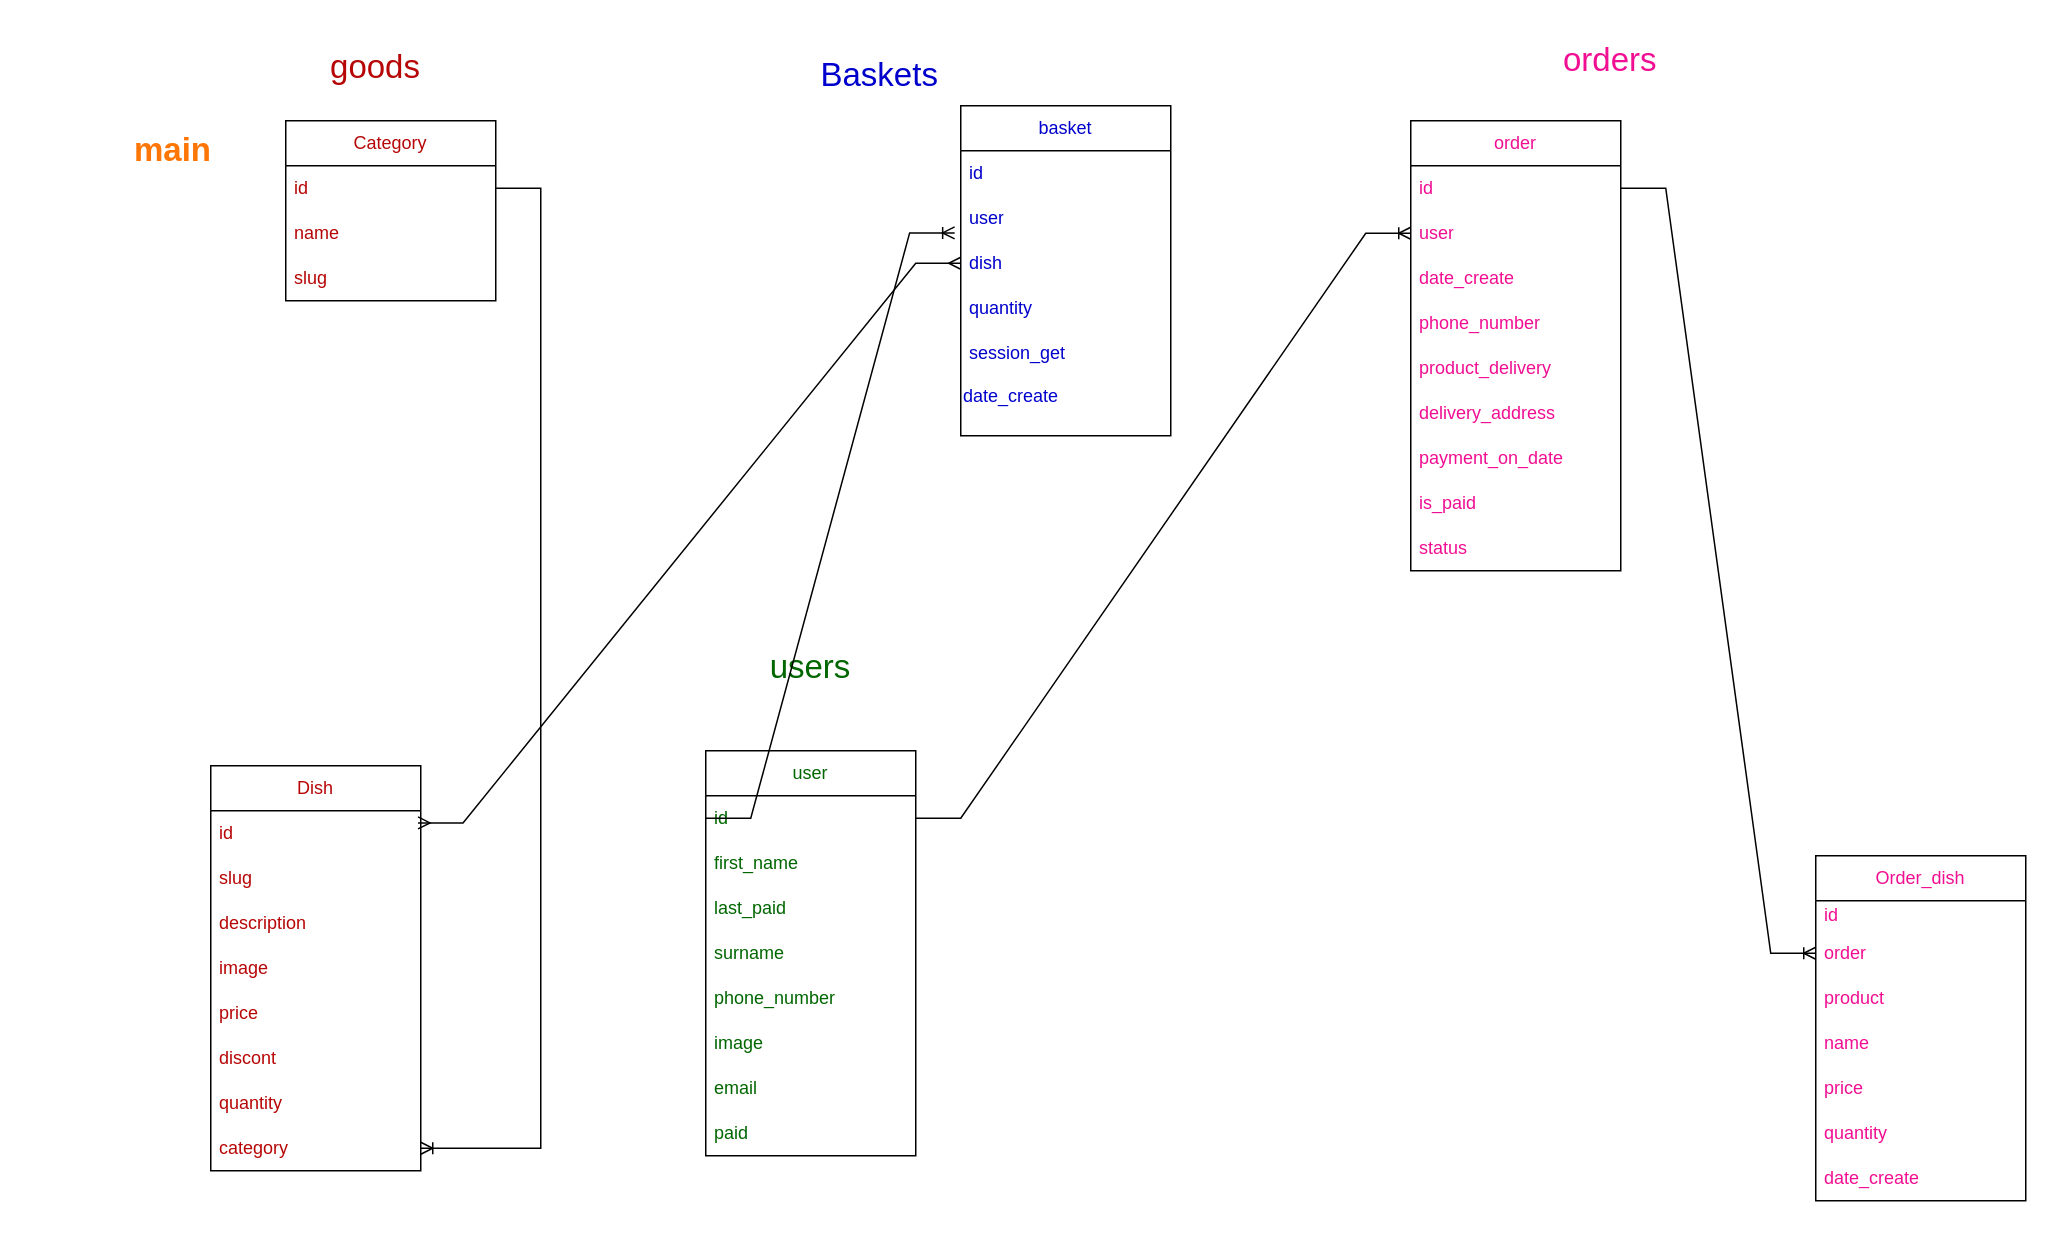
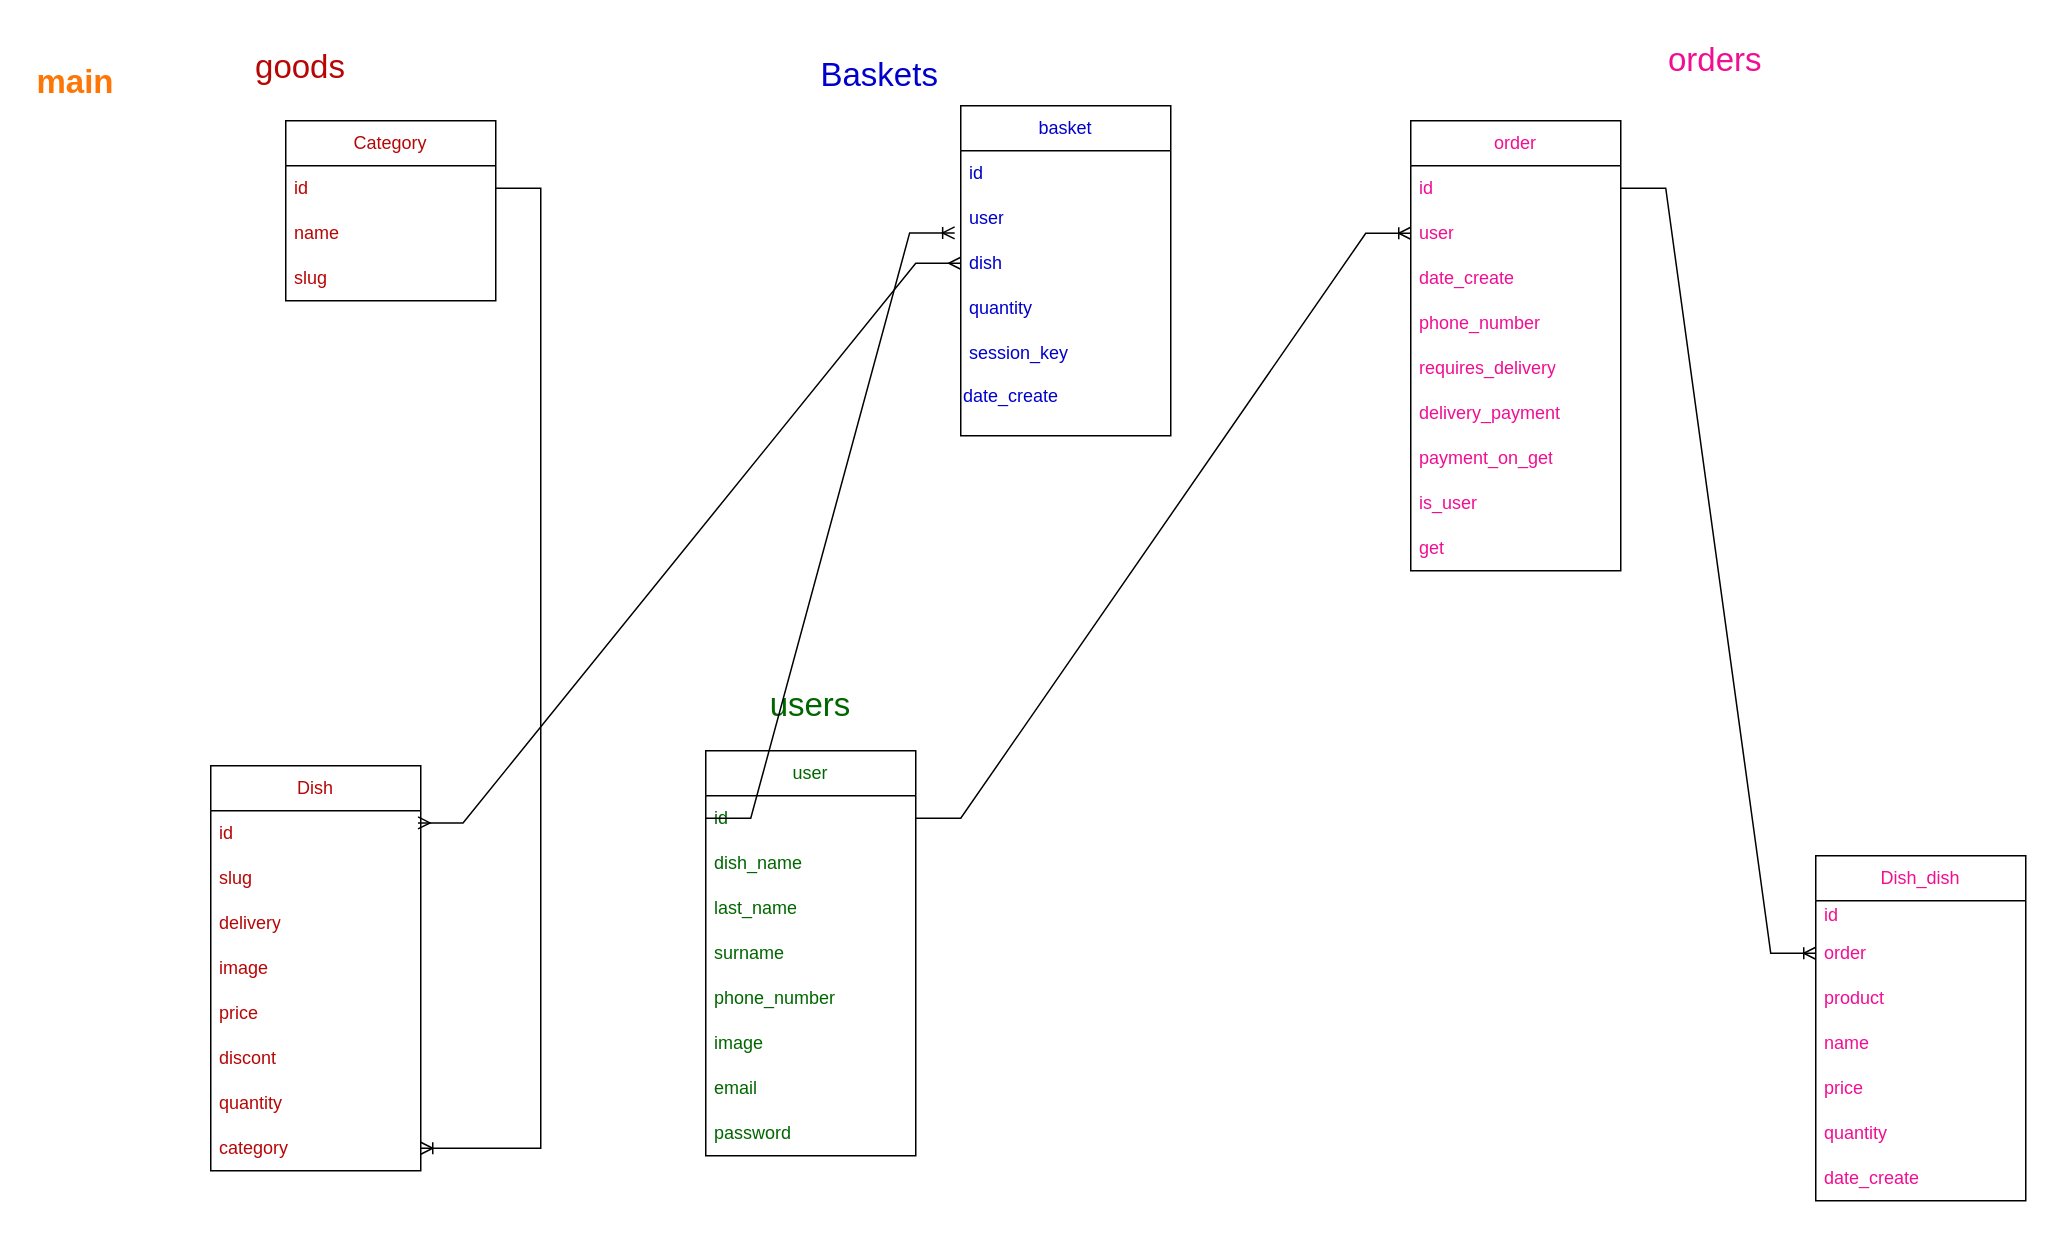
node "goods": moved (376, 68) -> (301, 68)
node "orders": moved (1621, 68) -> (1726, 68)
node "main": moved (173, 151) -> (76, 83)
node "session_get": label "session_get" -> "session_key"
node "product_delivery": label "product_delivery" -> "requires_delivery"
node "delivery_address": label "delivery_address" -> "delivery_payment"
node "payment_on_date": label "payment_on_date" -> "payment_on_get"
node "is_paid": label "is_paid" -> "is_user"
node "status": label "status" -> "get"
node "users": moved (811, 668) -> (811, 706)
node "first_name": label "first_name" -> "dish_name"
node "Order_dish": label "Order_dish" -> "Dish_dish"
node "last_paid": label "last_paid" -> "last_name"
node "description": label "description" -> "delivery"
node "paid": label "paid" -> "password"
